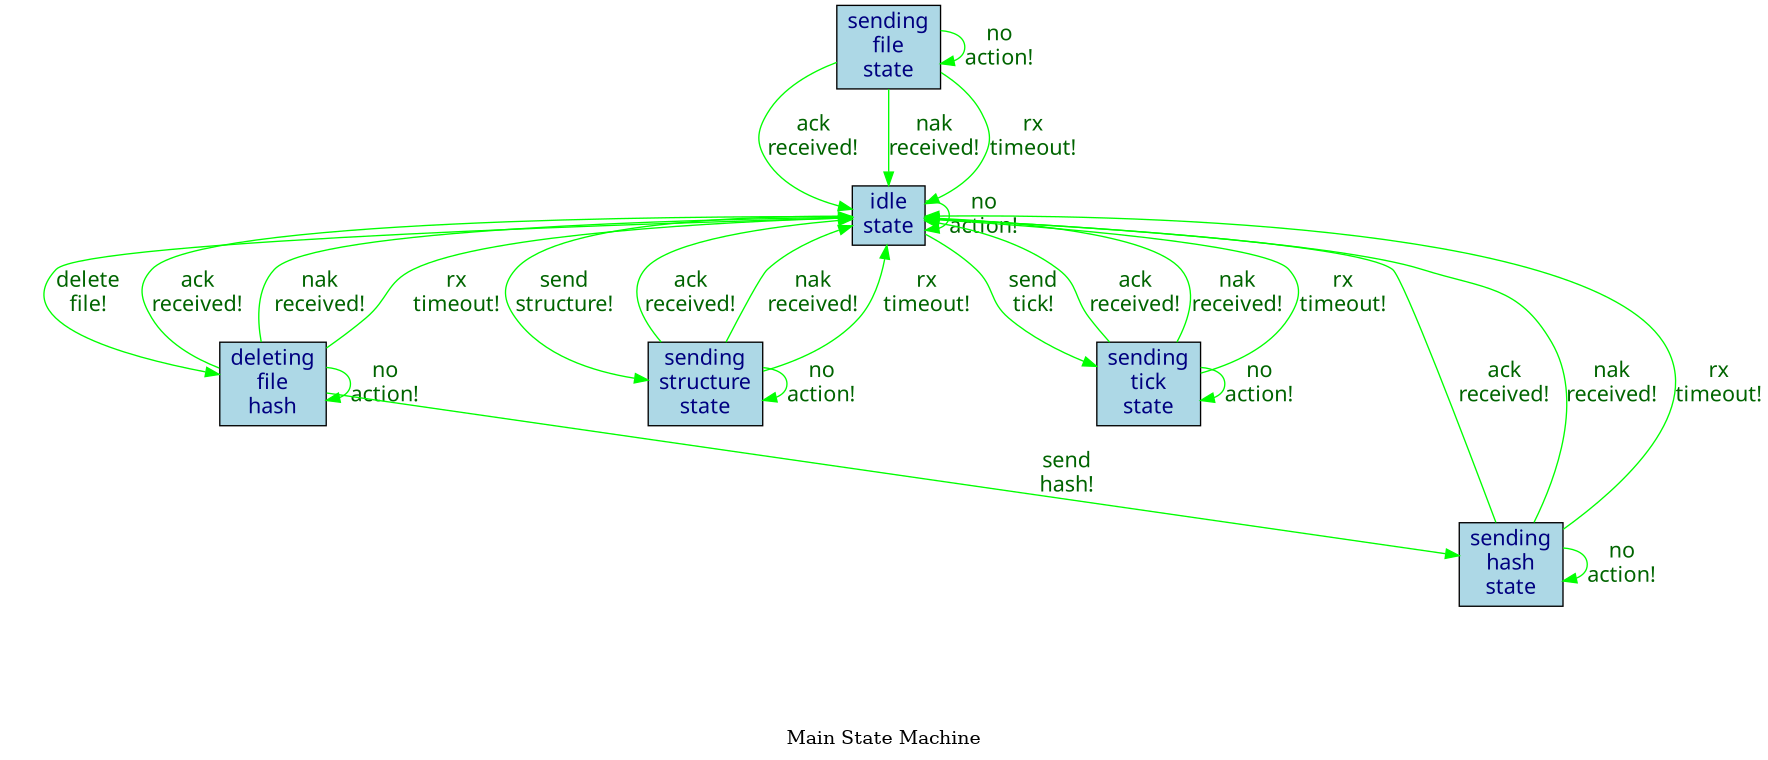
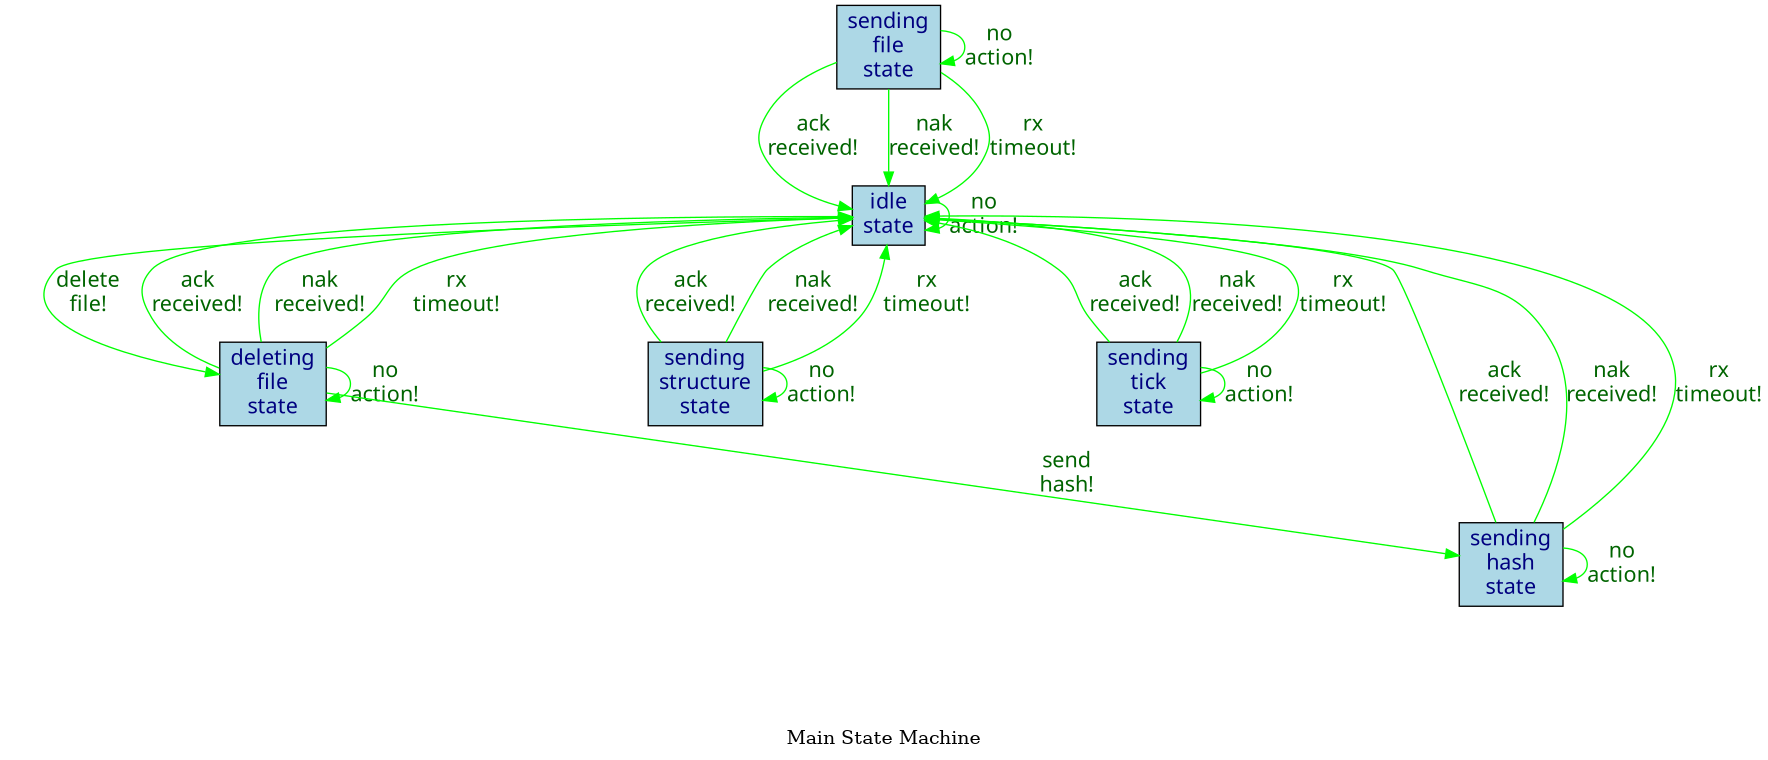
edge "idle state" -> "sending structure state": removed, label "send structure!"
edge "idle state" -> "sending tick state": removed, label "send tick!"
node "deleting file hash": label "deleting file hash" -> "deleting file state"
